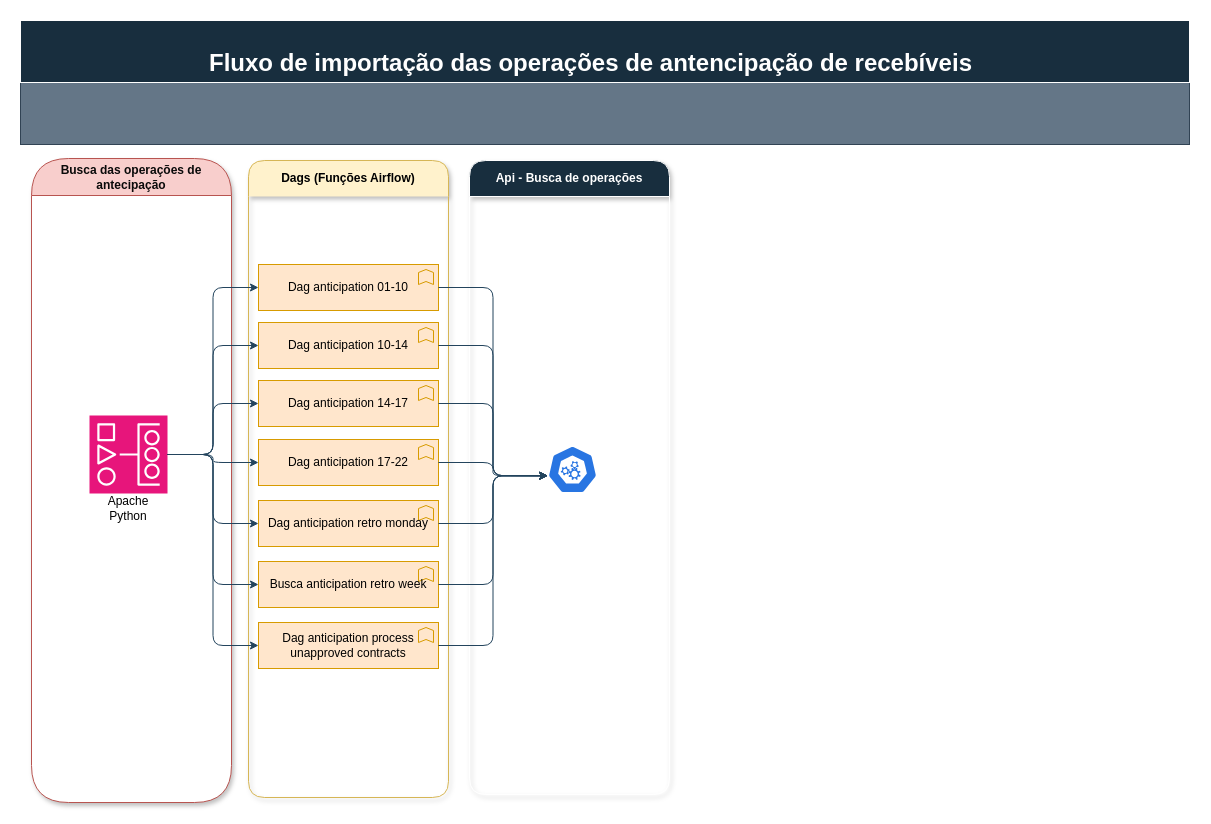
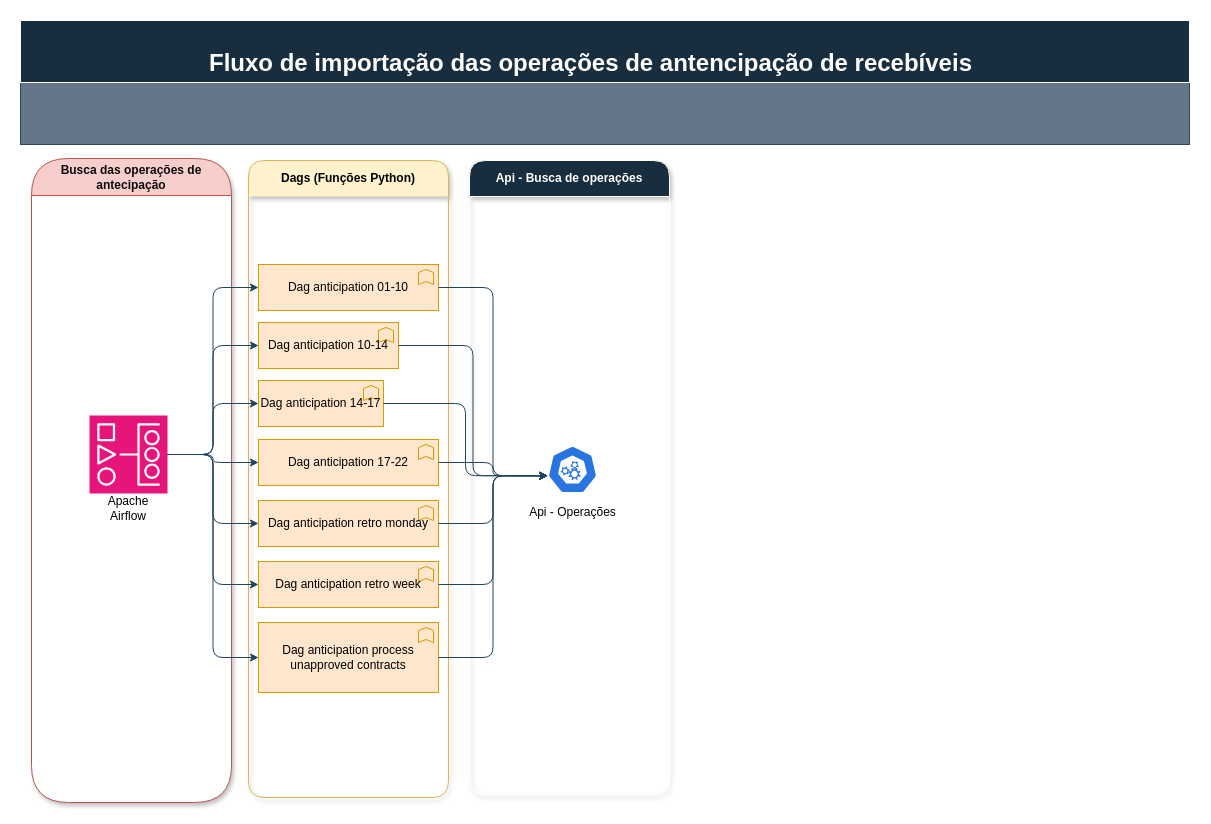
node "Dags (Funções Airflow)": label "Dags (Funções Airflow)" -> "Dags (Funções Python)"
node "Dag anticipation 10-14": size 180x46 -> 140x46
node "Dag anticipation 14-17": size 180x46 -> 125x46
node "Apache Python": label "Apache Python" -> "Apache Airflow"
node "Api - Operações": added
node "Busca anticipation retro week": label "Busca anticipation retro week" -> "Dag anticipation retro week"
node "Dag anticipation process unapproved contracts": size 180x46 -> 180x70
